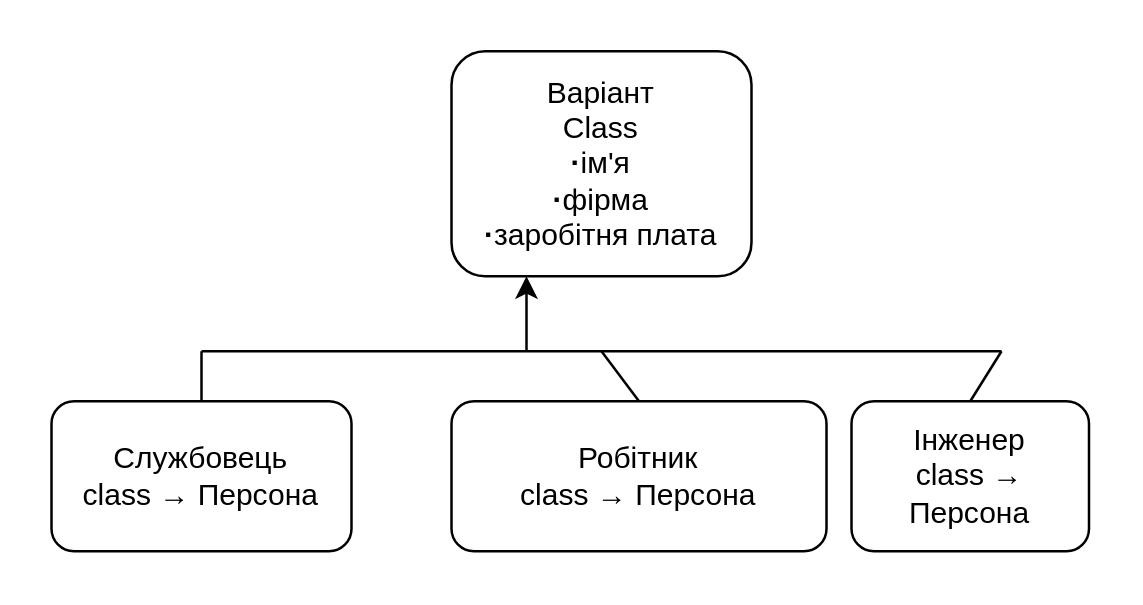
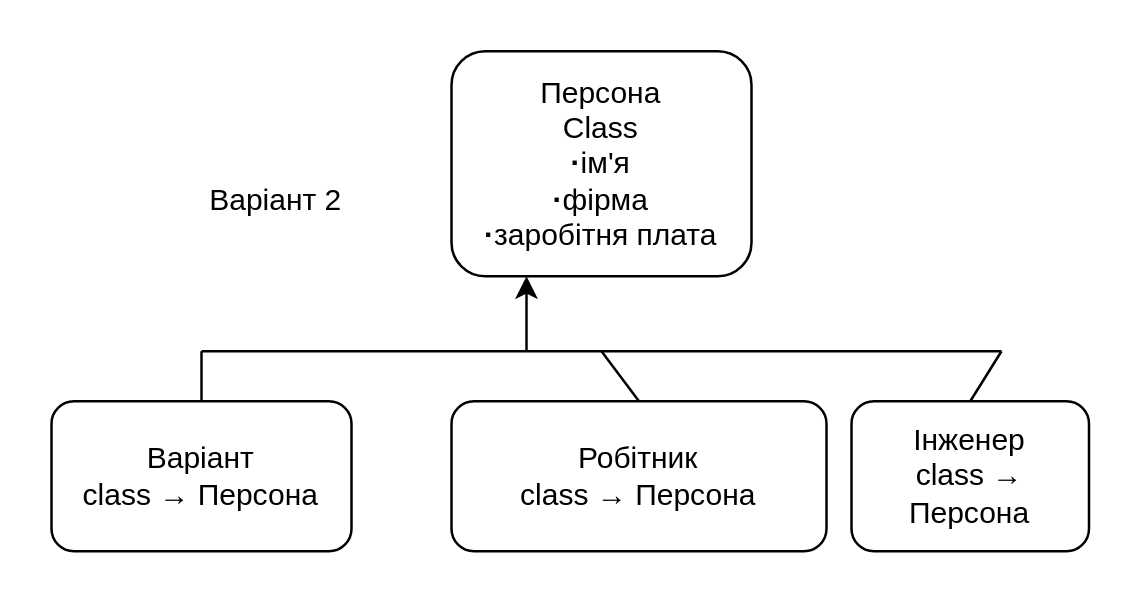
node "Варіант Class ·ім'я ·фірма ·заробітня плата": label "Варіант Class ·ім'я ·фірма ·заробітня плата" -> "Персона Class ·ім'я ·фірма ·заробітня плата"
node "Варіант 2": added
node "Службовець class → Персона": label "Службовець class → Персона" -> "Варіант class → Персона"
